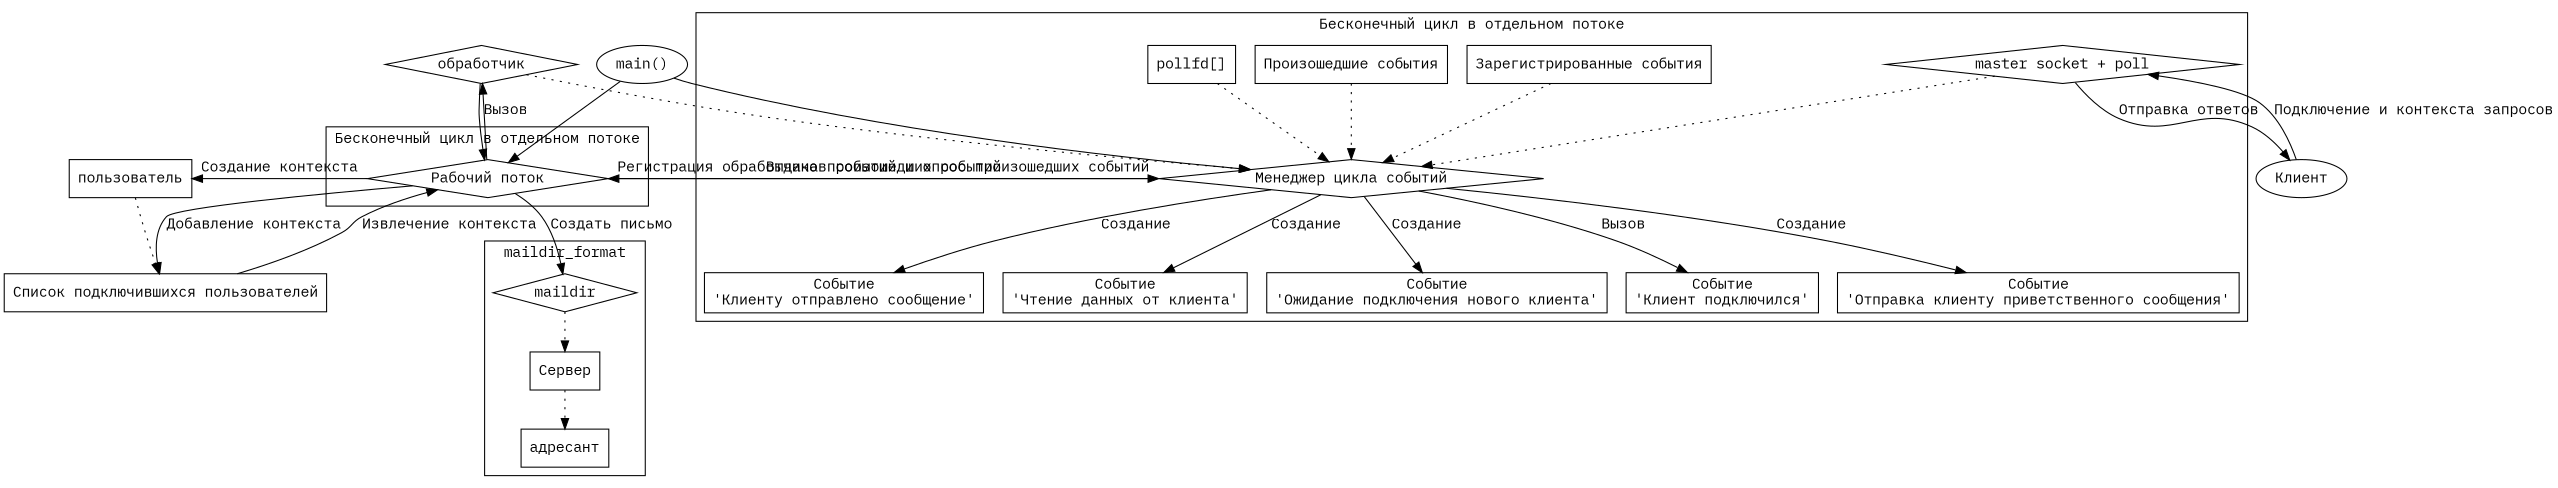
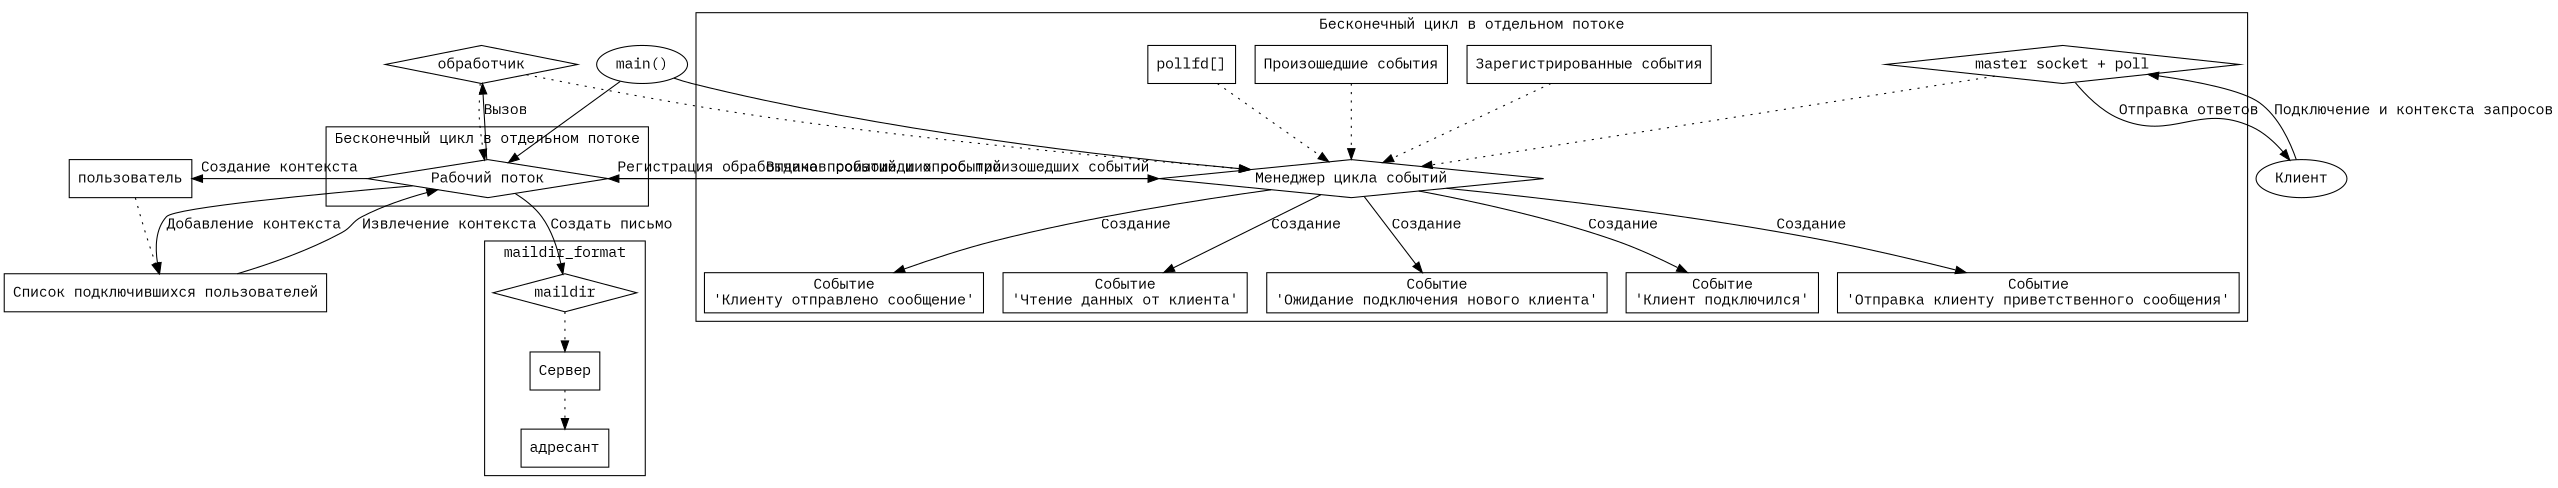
edge "обработчик" -> "Рабочий поток": style solid -> dotted
edge "Менеджер цикла событий" -> "Событие 'Клиент подключился'": label "Вызов" -> "Создание"
